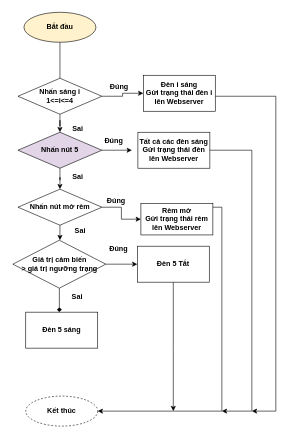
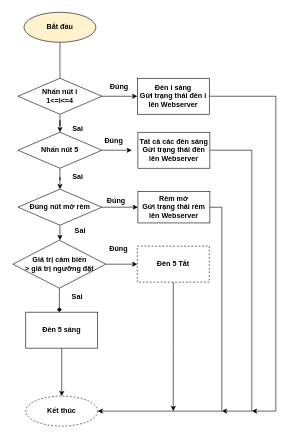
node "Đèn i sáng Gửi trạng thái đèn i lên Webserver": moved (179, 93) -> (173, 96)
node "Nhấn sáng i 1<=i<=4": label "Nhấn sáng i 1<=i<=4" -> "Nhấn nút i 1<=i<=4"
node "Nhấn nút 5": fillcolor #e1d5e7 -> #ffffff
node "Nhấn nút mở rèm": label "Nhấn nút mở rèm" -> "Đúng nút mở rèm"
node "Rèm mở Gửi trạng thái rèm lên Webserver": moved (177, 219) -> (174, 207)
node "Giá trị cảm biến > giá trị ngưỡng trạng": label "Giá trị cảm biến > giá trị ngưỡng trạng" -> "Giá trị cảm biến > giá trị ngưỡng đặt"
node "Đèn 5 Tắt": style solid -> dashed
edge "Đèn 5 sáng" -> "Kết thúc": added
